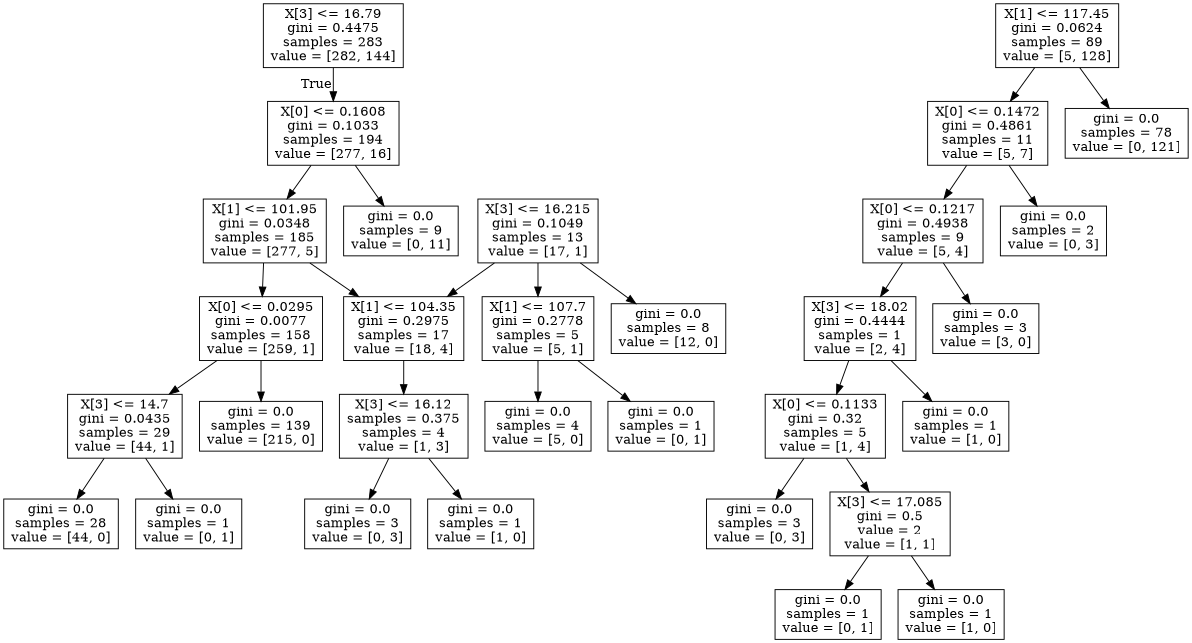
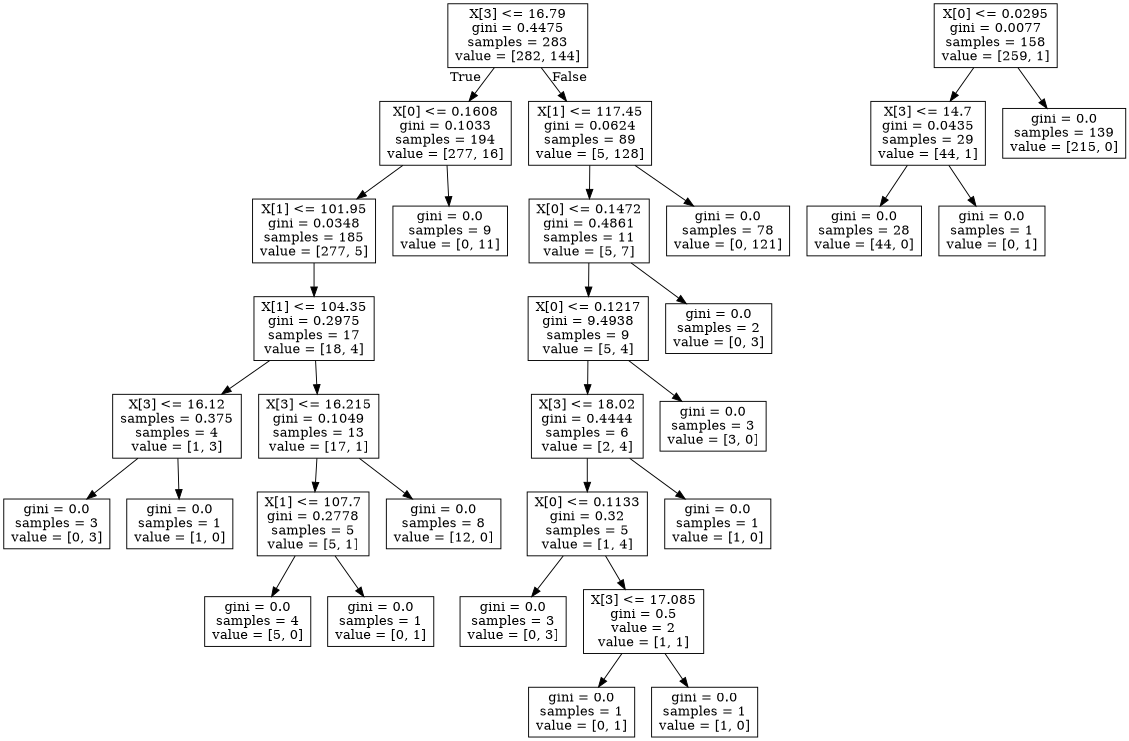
edge "X[3] <= 16.79 gini = 0.4475 samples = 283 value = [282, 144]" -> "X[1] <= 117.45 gini = 0.0624 samples = 89 value = [5, 128]": added
node "X[0] <= 0.1217 gini = 0.4938 samples = 9 value = [5, 4]": label "X[0] <= 0.1217 gini = 0.4938 samples = 9 value = [5, 4]" -> "X[0] <= 0.1217 gini = 9.4938 samples = 9 value = [5, 4]"
edge "X[1] <= 101.95 gini = 0.0348 samples = 185 value = [277, 5]" -> "X[0] <= 0.0295 gini = 0.0077 samples = 158 value = [259, 1]": removed
edge "X[3] <= 16.215 gini = 0.1049 samples = 13 value = [17, 1]" -> "X[1] <= 104.35 gini = 0.2975 samples = 17 value = [18, 4]": reversed
node "X[3] <= 18.02 gini = 0.4444 samples = 1 value = [2, 4]": label "X[3] <= 18.02 gini = 0.4444 samples = 1 value = [2, 4]" -> "X[3] <= 18.02 gini = 0.4444 samples = 6 value = [2, 4]"
